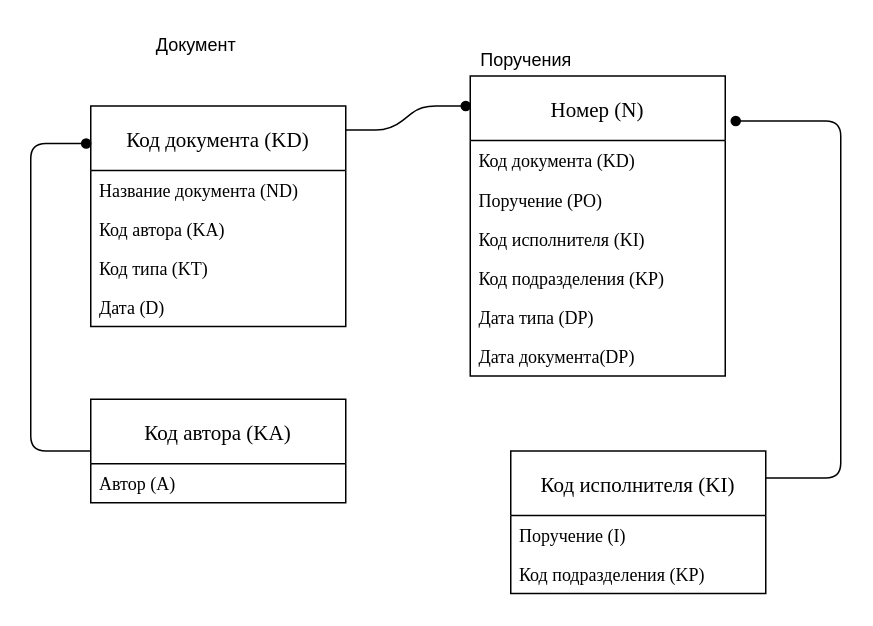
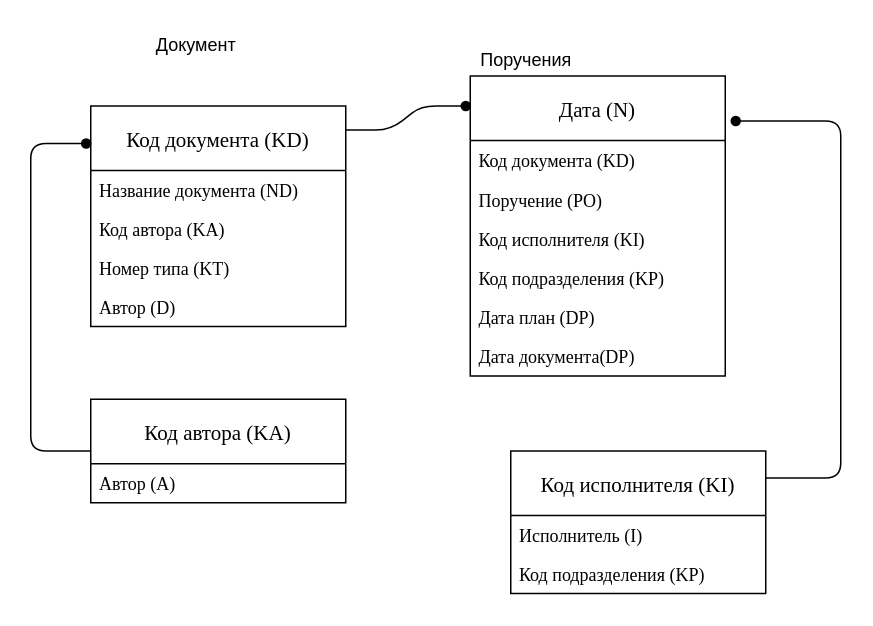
node "Номер (N)": label "Номер (N)" -> "Дата (N)"
node "Код типа (KT)": label "Код типа (KT)" -> "Номер типа (KT)"
node "Дата (D)": label "Дата (D)" -> "Автор (D)"
node "Дата типа (DP)": label "Дата типа (DP)" -> "Дата план (DP)"
node "Поручение (I)": label "Поручение (I)" -> "Исполнитель (I)"
